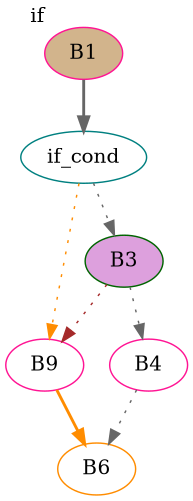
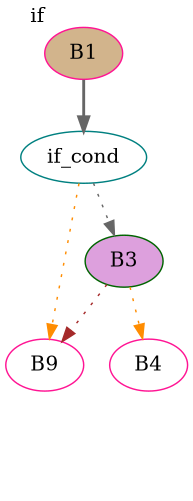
edge "B3" -> "B4": color gray40 -> darkorange
node "B6": removed
